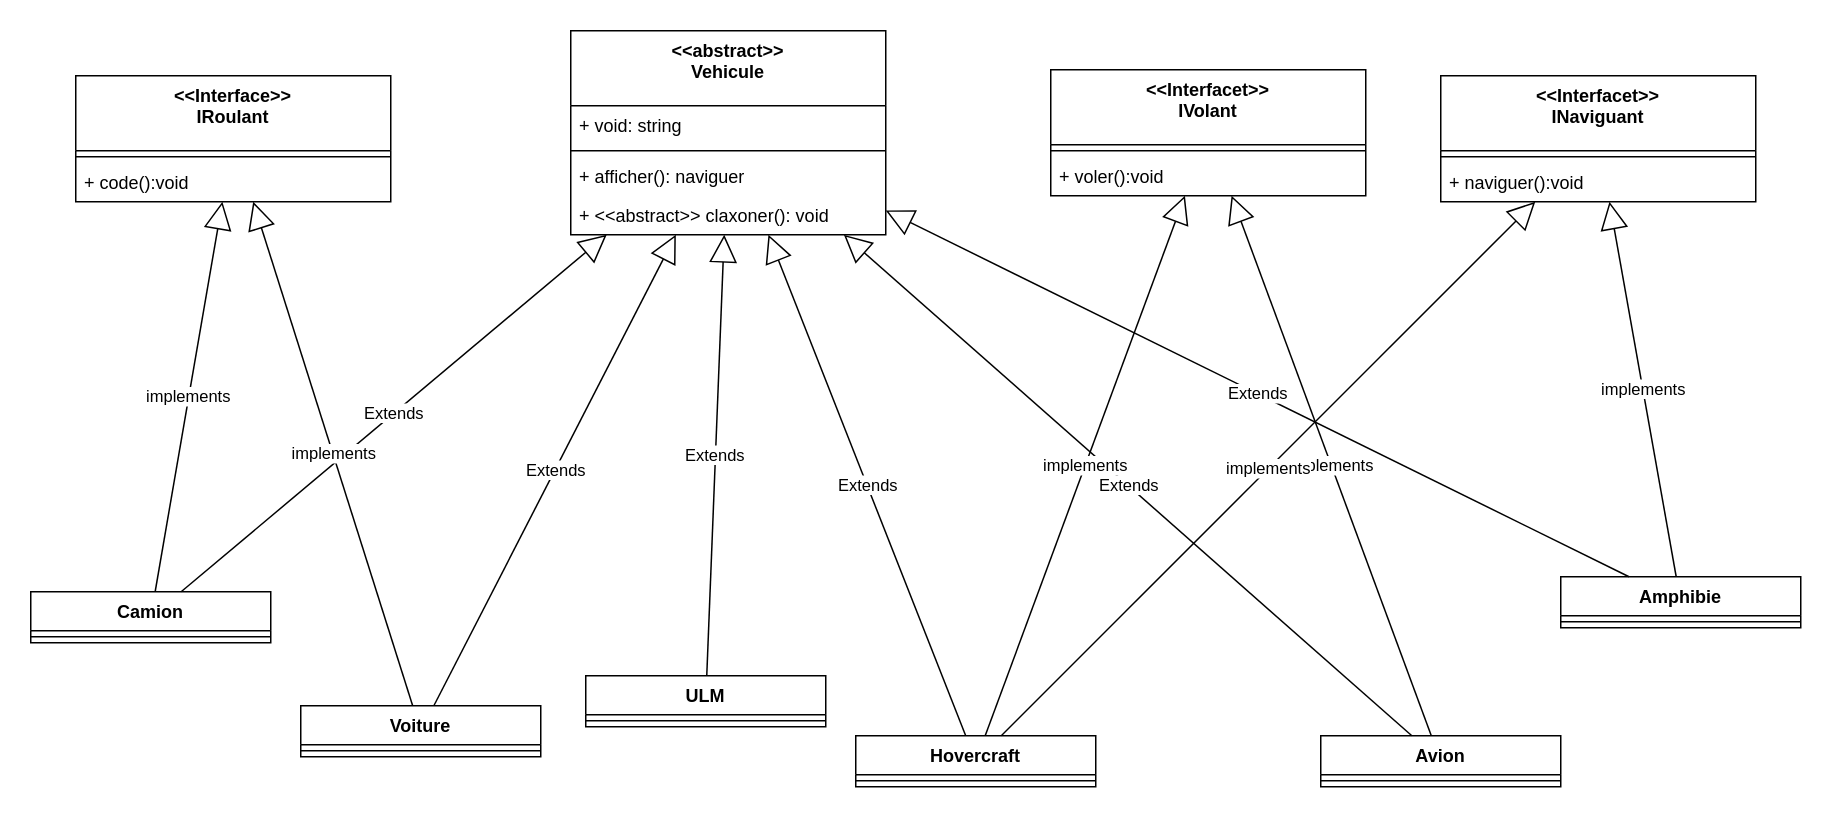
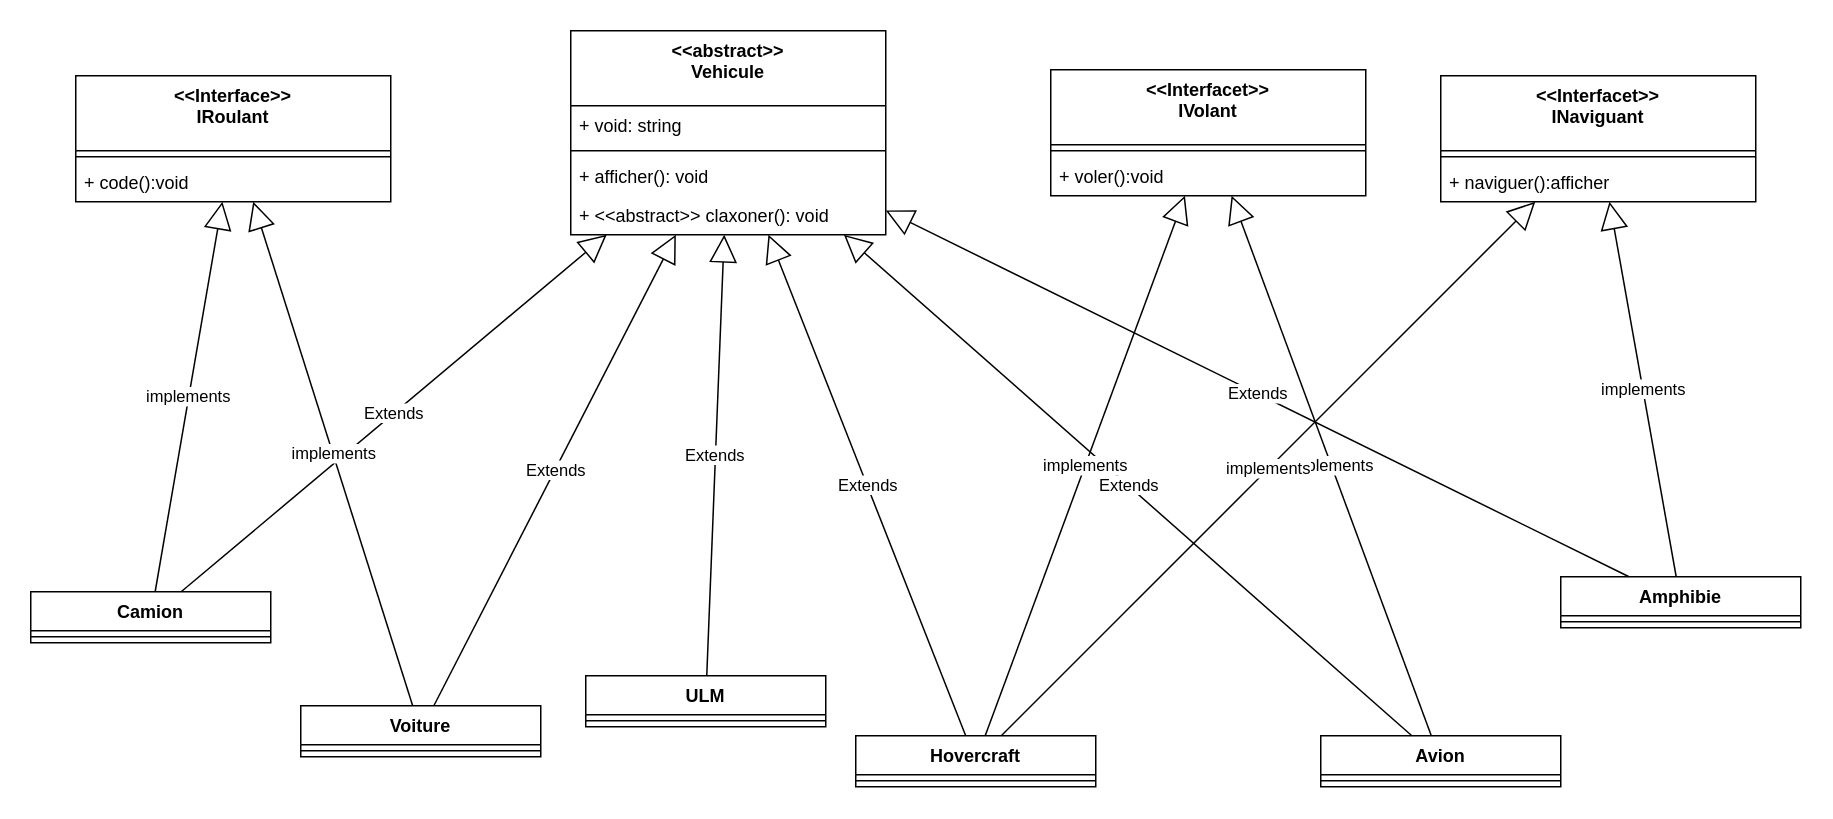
node "+ afficher(): naviguer": label "+ afficher(): naviguer" -> "+ afficher(): void"
node "+ naviguer():void": label "+ naviguer():void" -> "+ naviguer():afficher"
